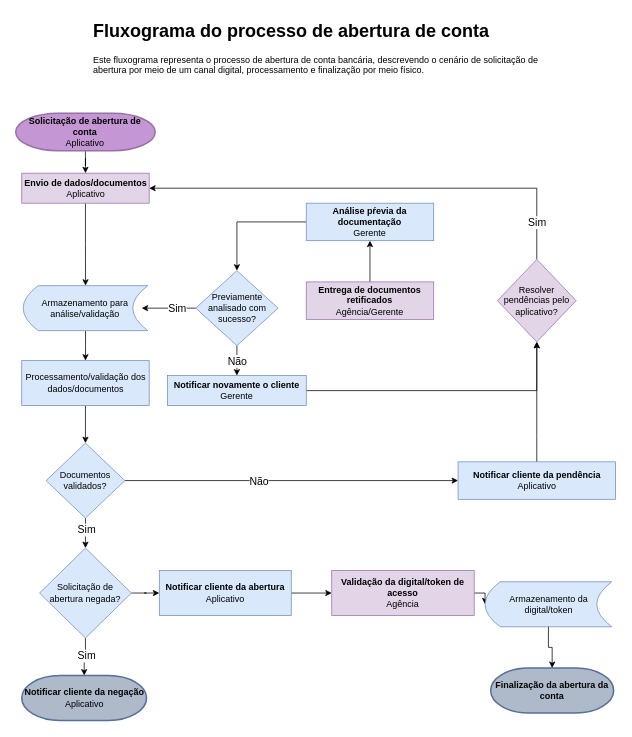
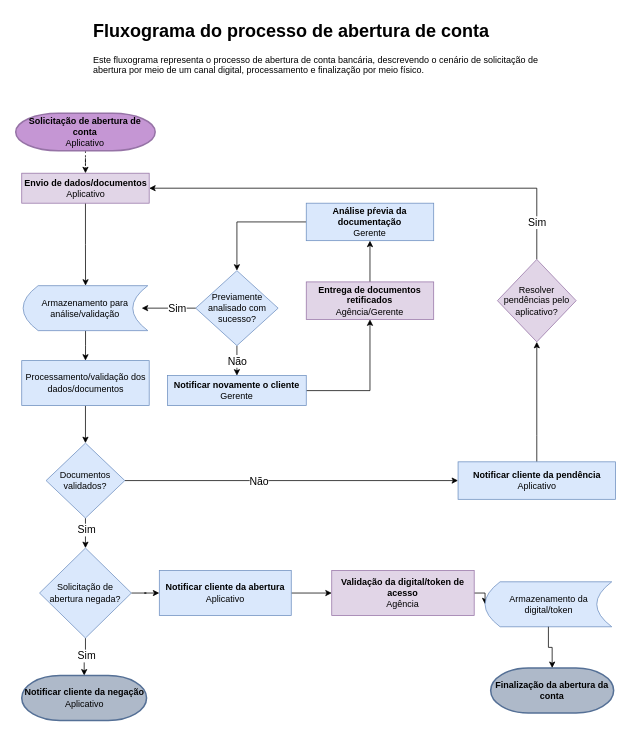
edge "Solicitação de abertura de conta Aplicativo" -> "Envio de dados/documentos Aplicativo": style solid -> dashed
edge "Notificar novamente o cliente Gerente" -> "Resolver pendências pelo aplicativo?": now "Notificar novamente o cliente Gerente" -> "Entrega de documentos retificados Agência/Gerente"
